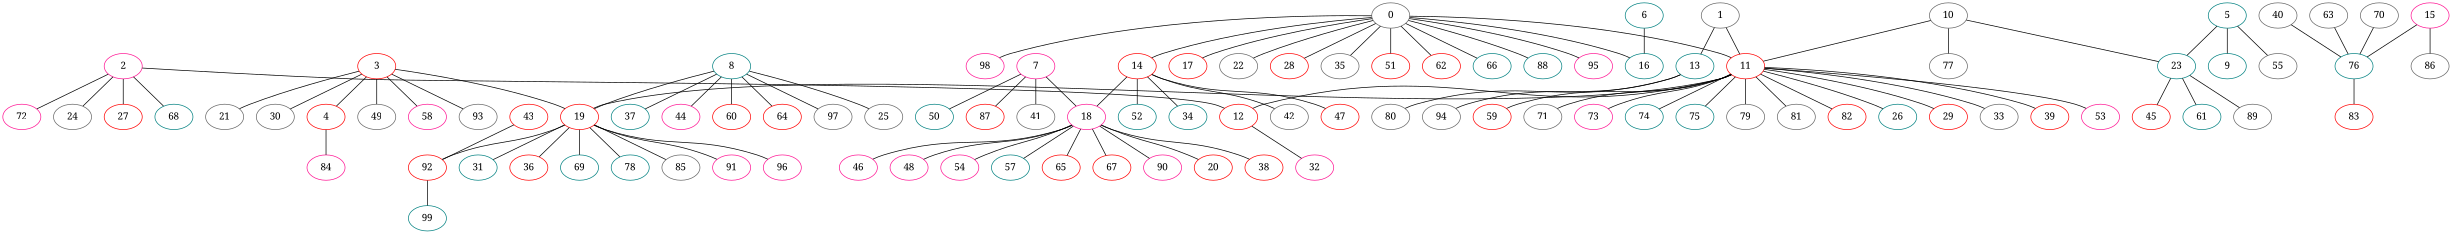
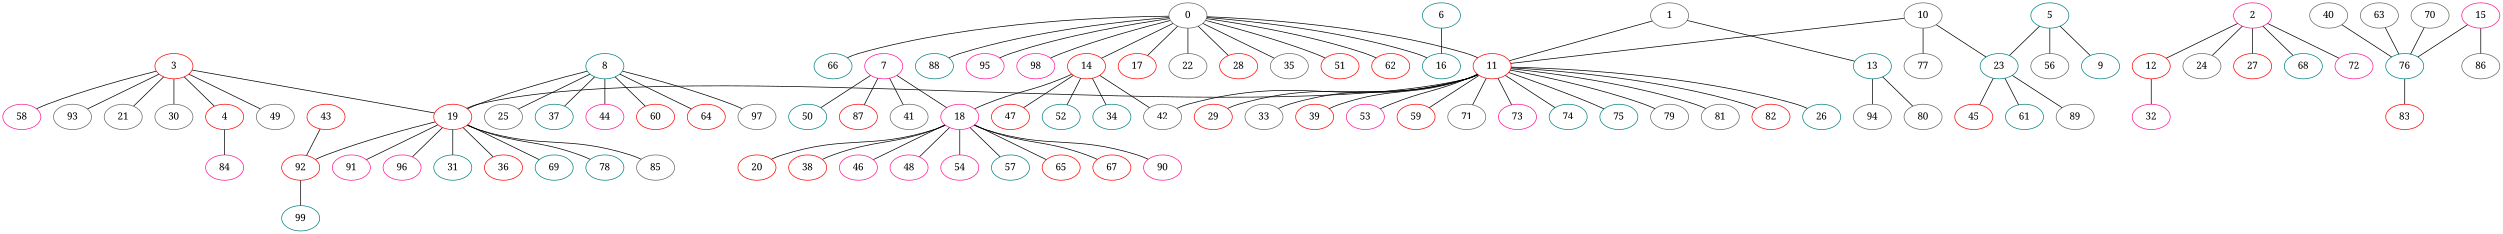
node "55": label "55" -> "56"
edge "11" -- "12": now "11" -- "42"
